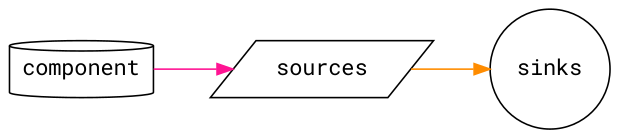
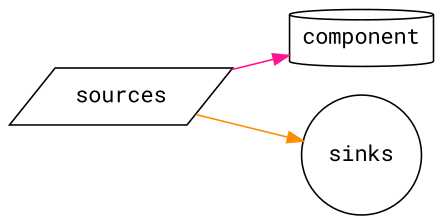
edge "component" -> "sources": reversed
